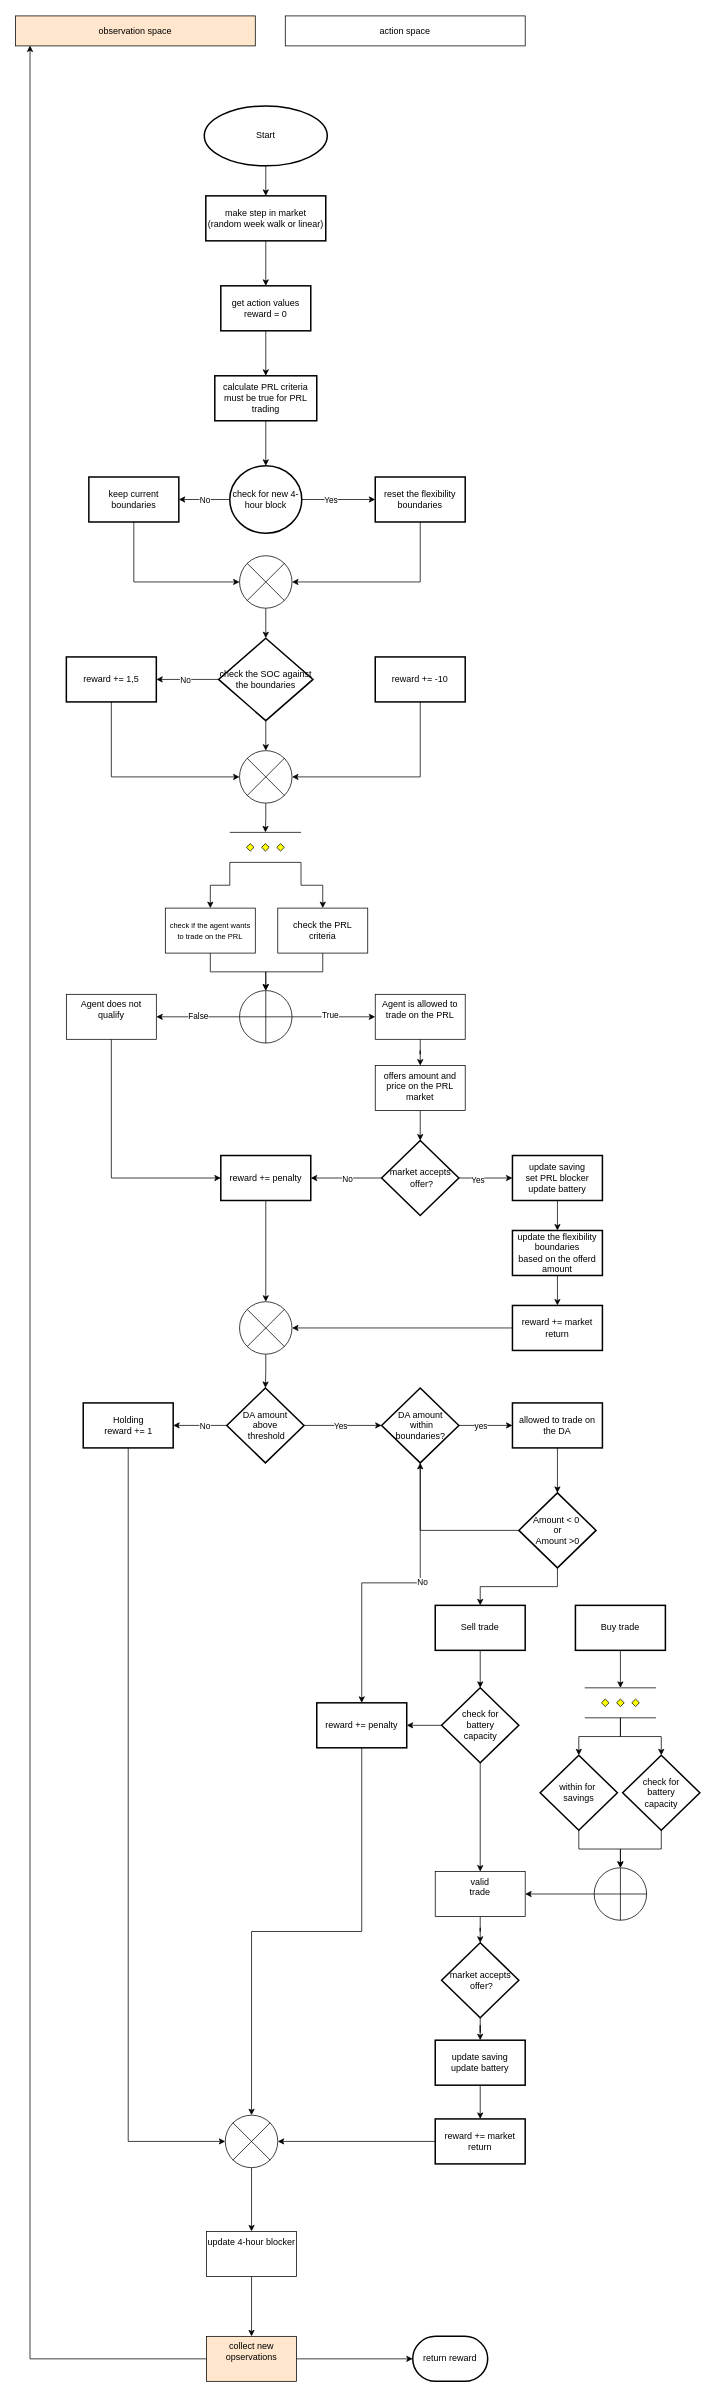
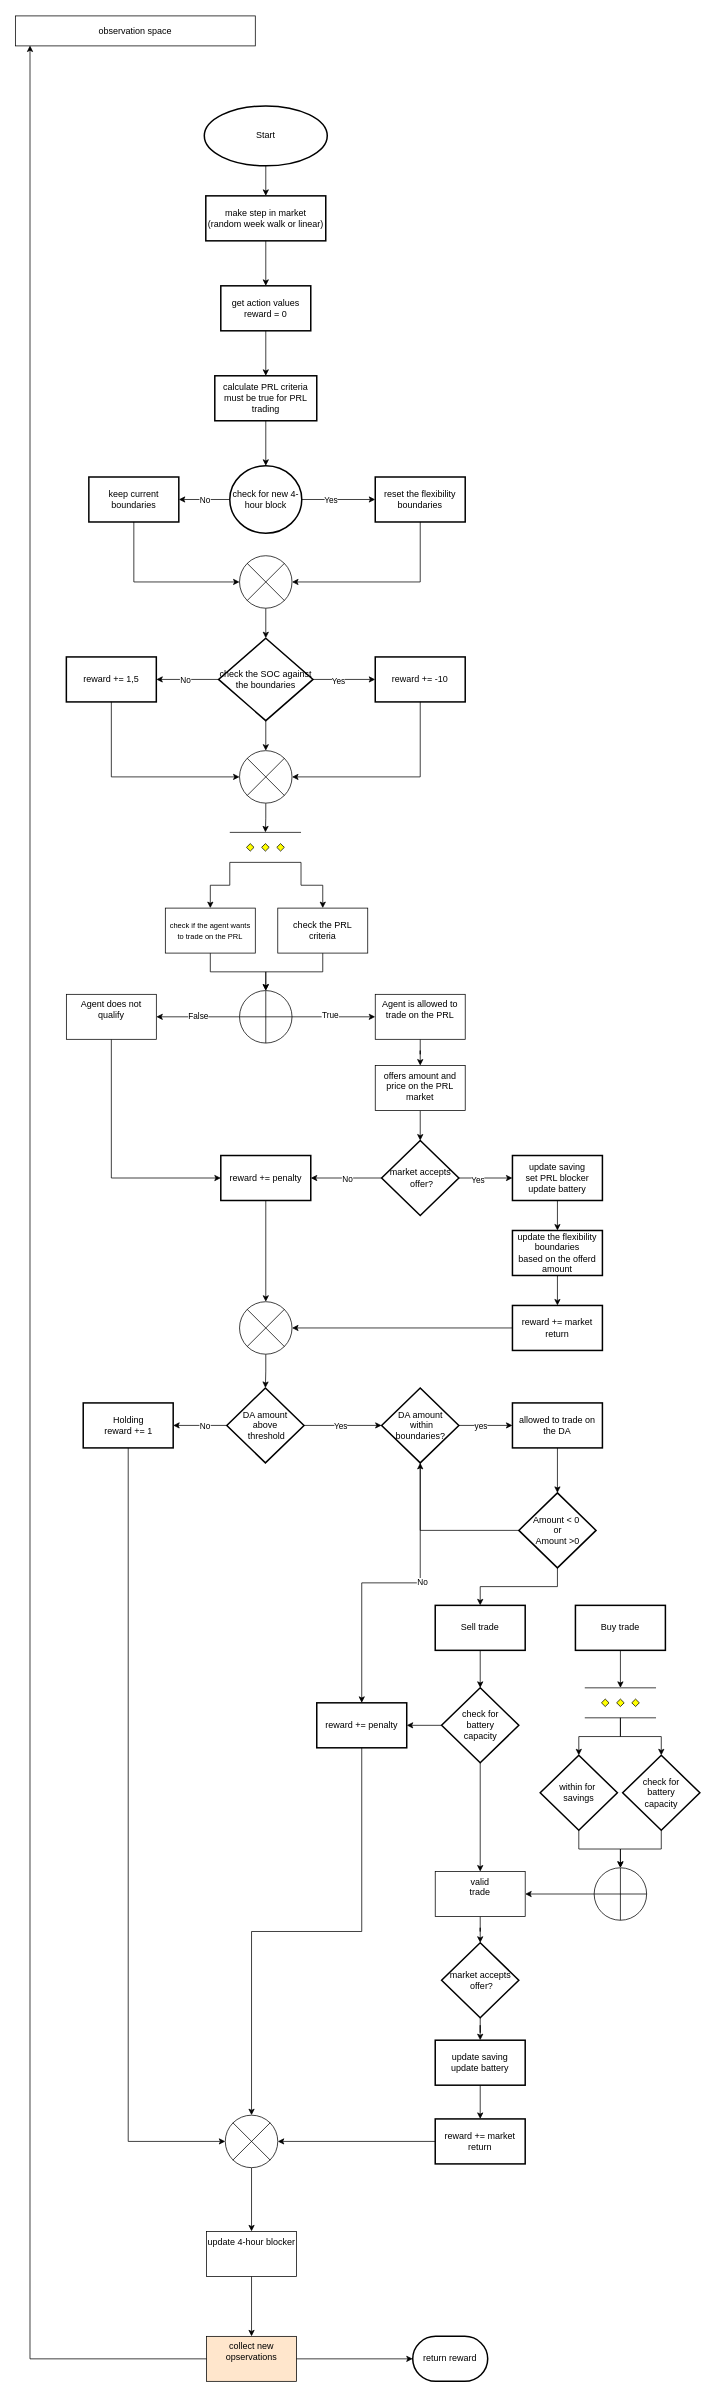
node "observation space": fillcolor #ffe6cc -> #ffffff
node "action space": removed
edge "check the SOC against the boundaries" -> "reward += -10": added, label "Yes"
